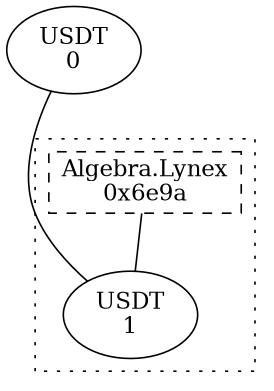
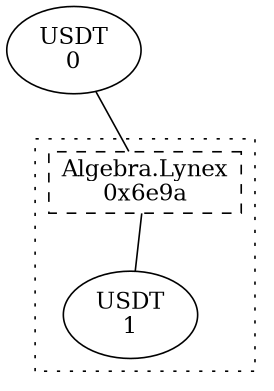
edge "USDT 0" -- "USDT 1": now "USDT 0" -- "Algebra.Lynex 0x6e9a"
